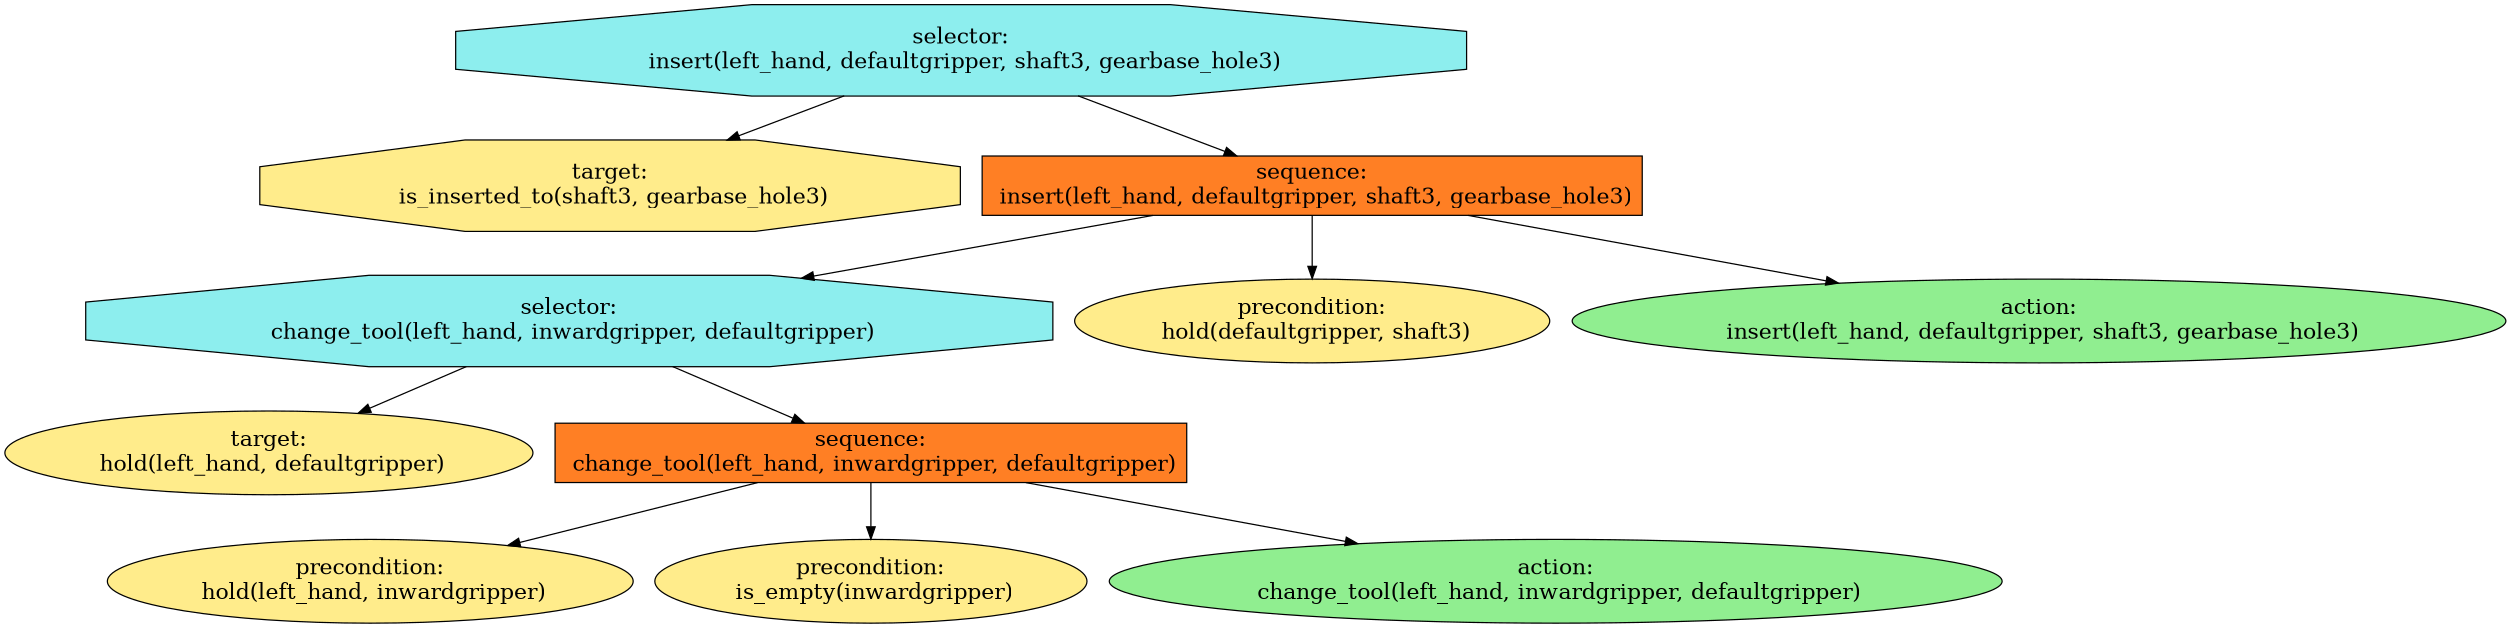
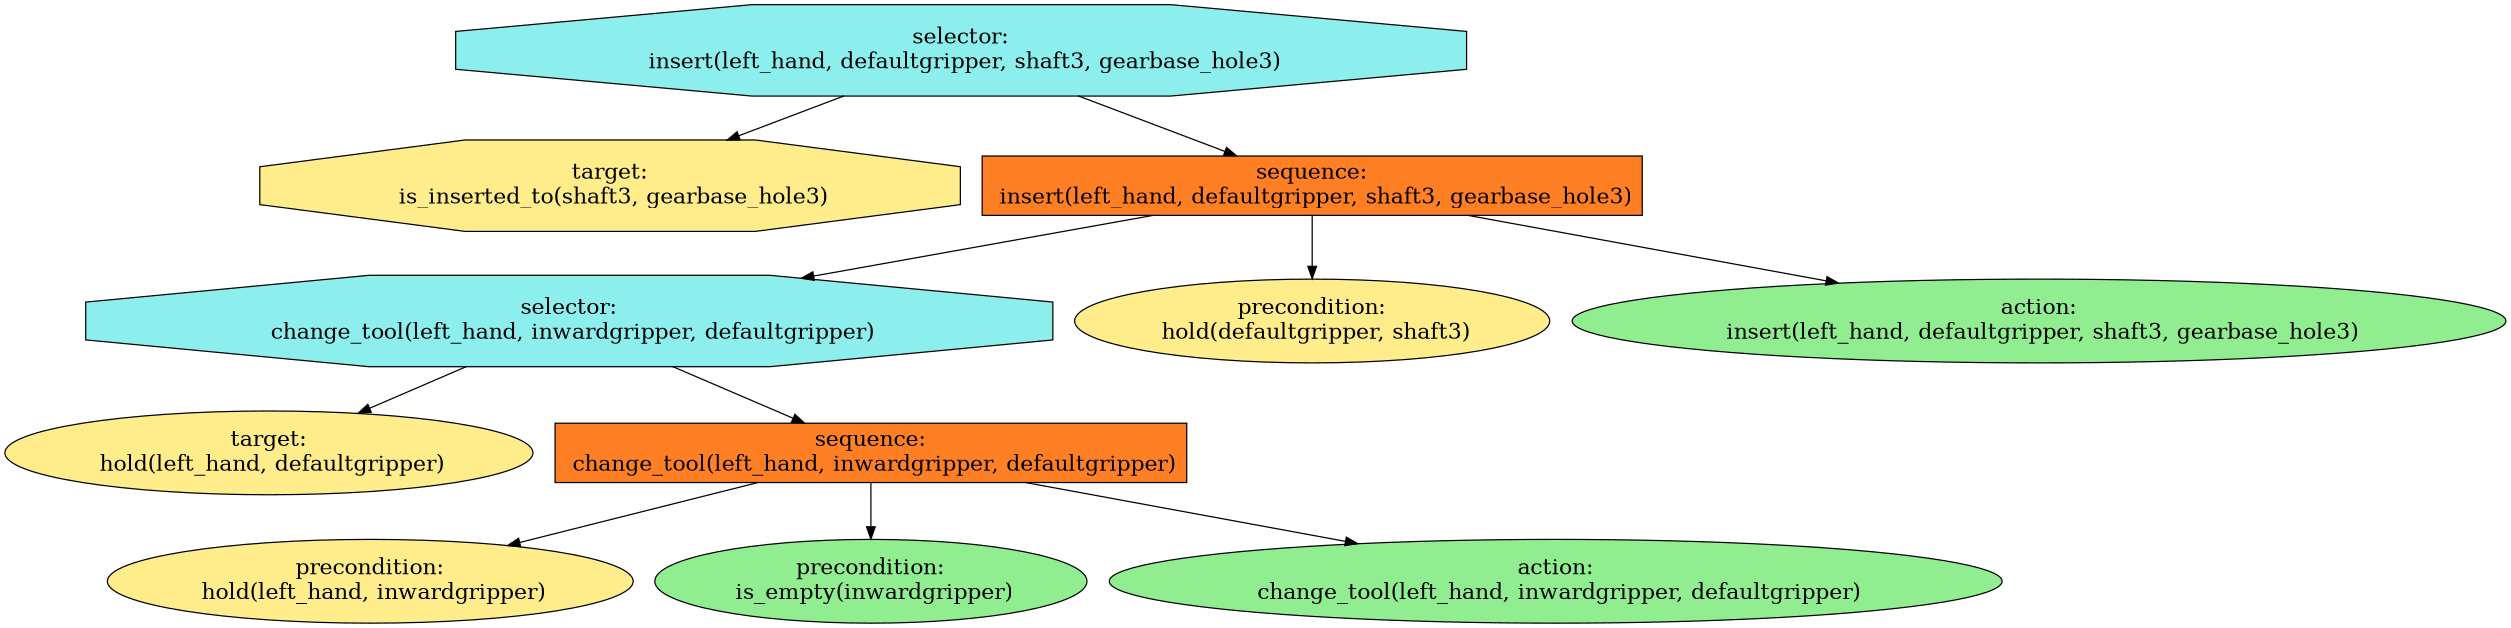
node "precondition: is_empty(inwardgripper)": fillcolor lightgoldenrod1 -> lightgreen
